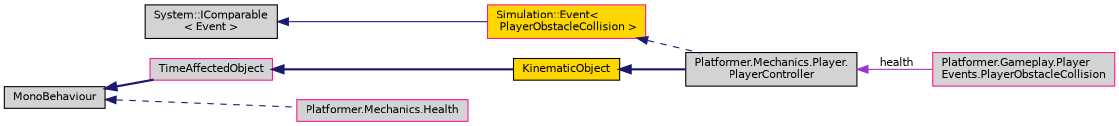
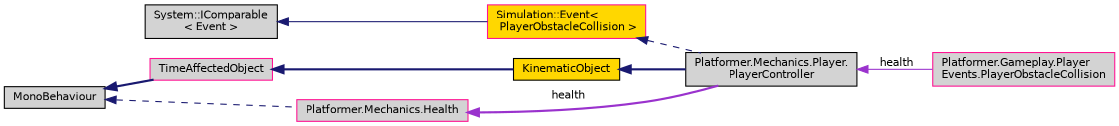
edge "Platformer.Mechanics.Player. PlayerController" -> "Platformer.Mechanics.Health": added, label "health"
